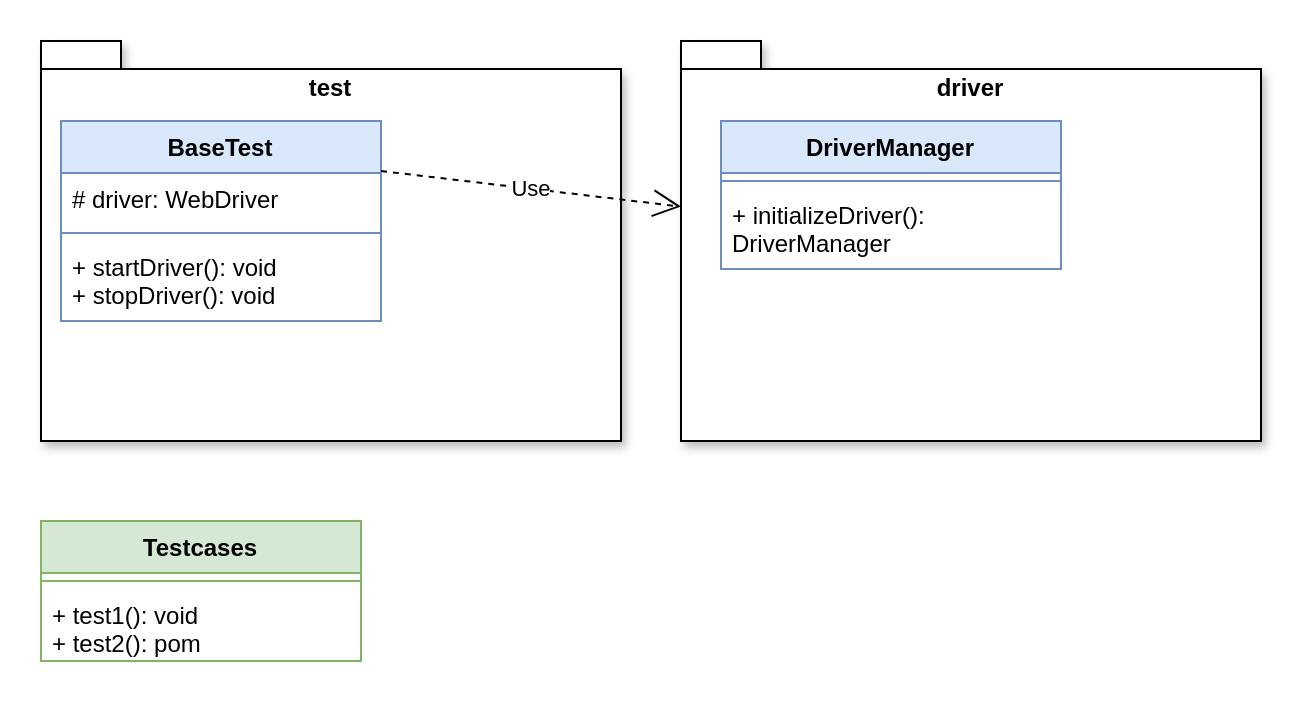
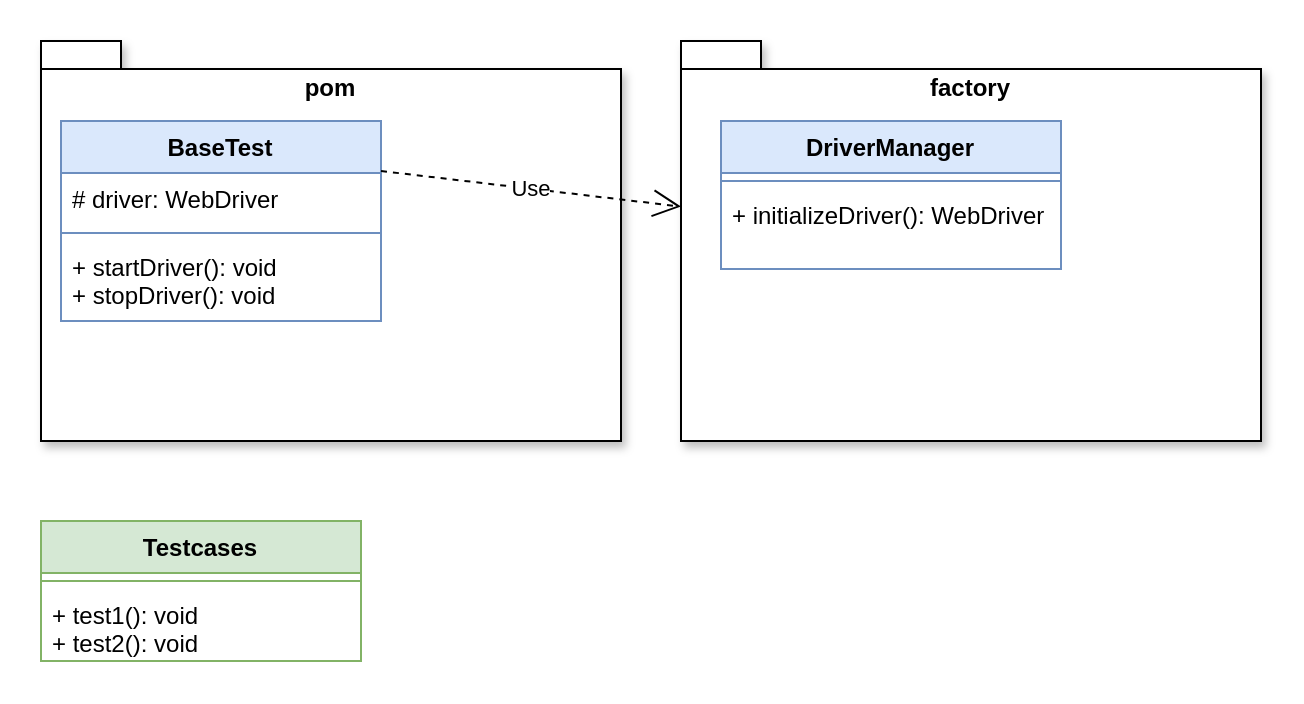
node "test": label "test" -> "pom"
node "driver": label "driver" -> "factory"
node "+ initializeDriver(): DriverManager": label "+ initializeDriver(): DriverManager" -> "+ initializeDriver(): WebDriver"
node "+ test1(): void + test2(): pom": label "+ test1(): void + test2(): pom" -> "+ test1(): void + test2(): void"
